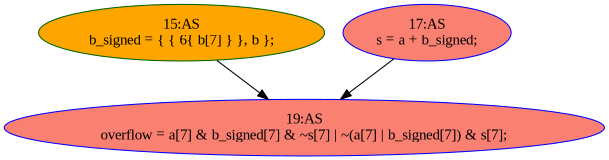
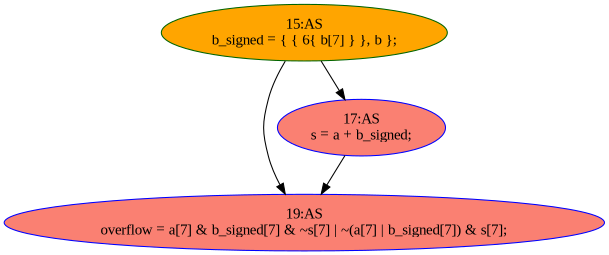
edge "15:AS b_signed = { { 6{ b[7] } }, b };" -> "17:AS s = a + b_signed;": added
